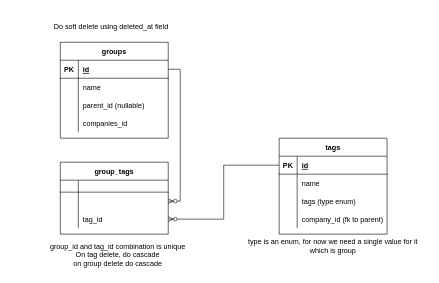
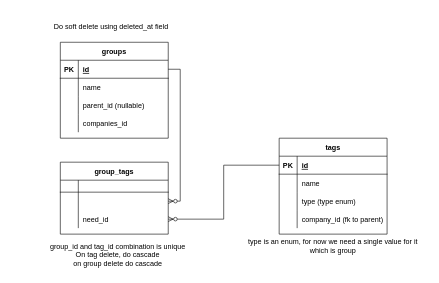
node "tags (type enum)": label "tags (type enum)" -> "type (type enum)"
node "tag_id": label "tag_id" -> "need_id"
